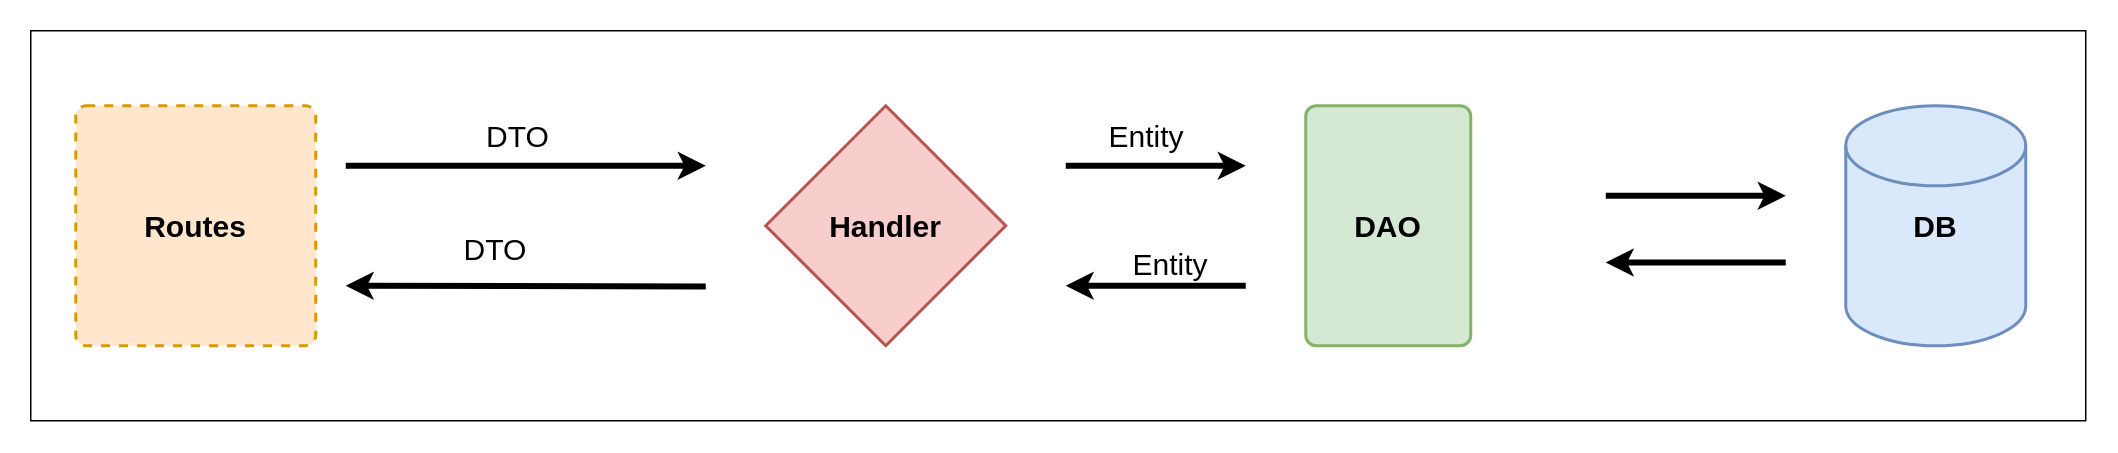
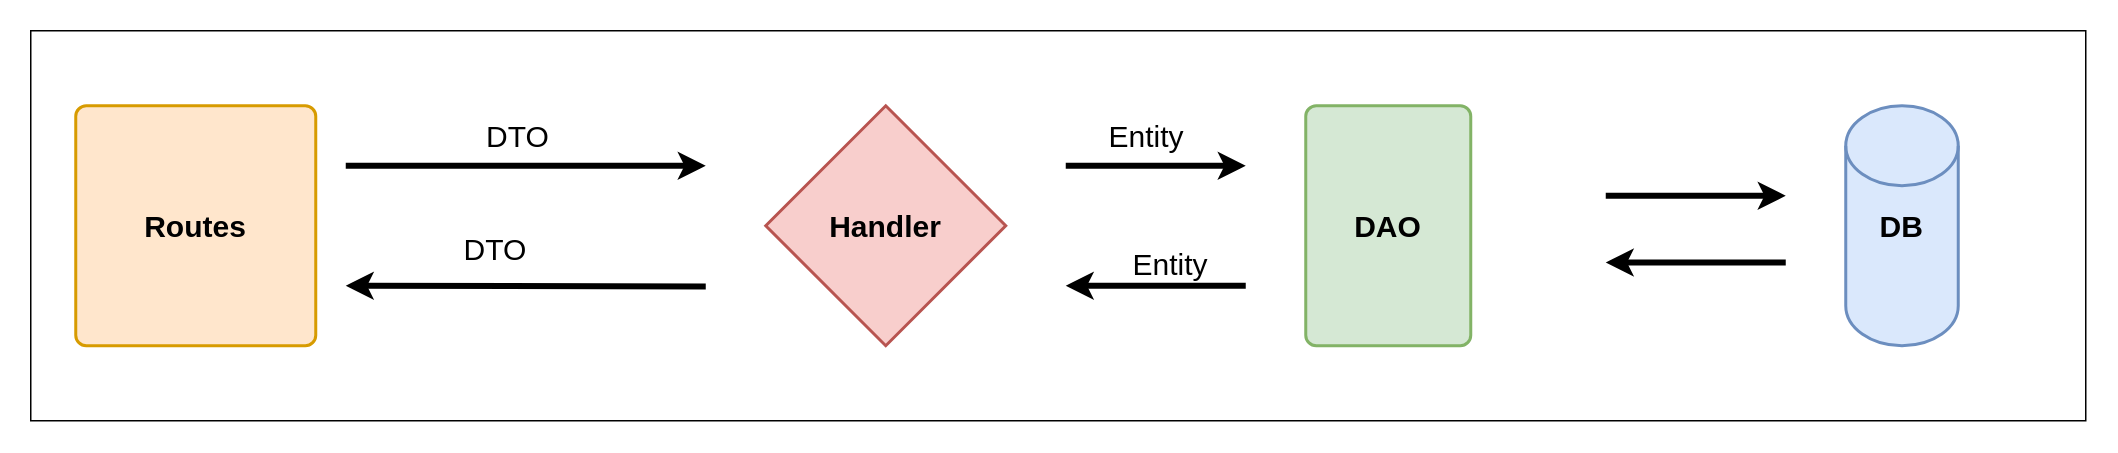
node "Routes": style dashed -> solid
node "DB": size 180x240 -> 113x240
